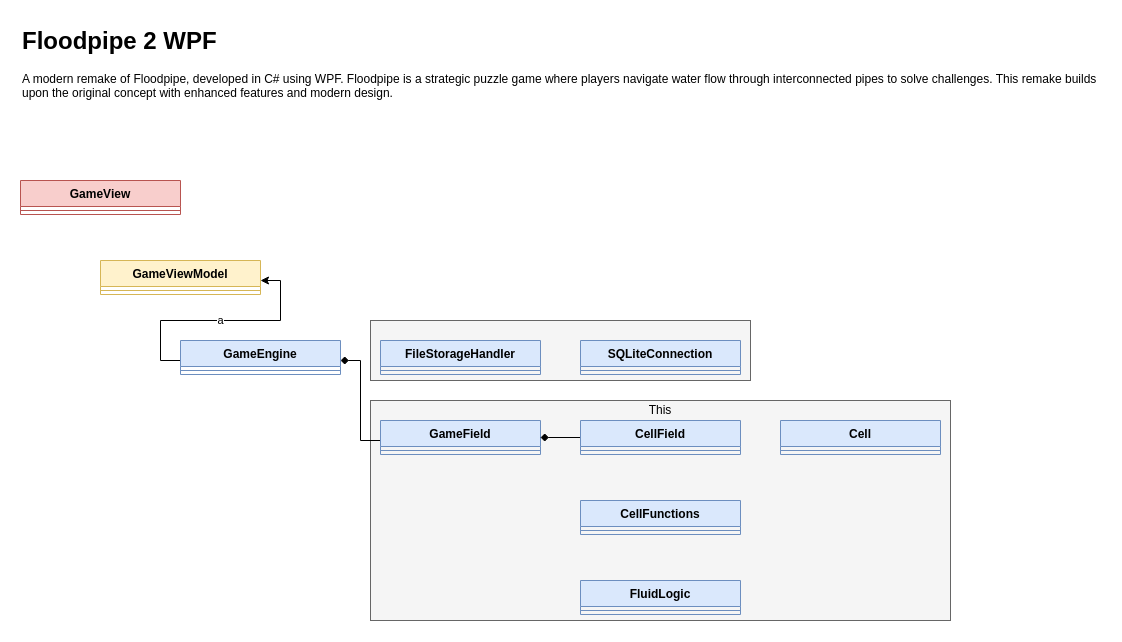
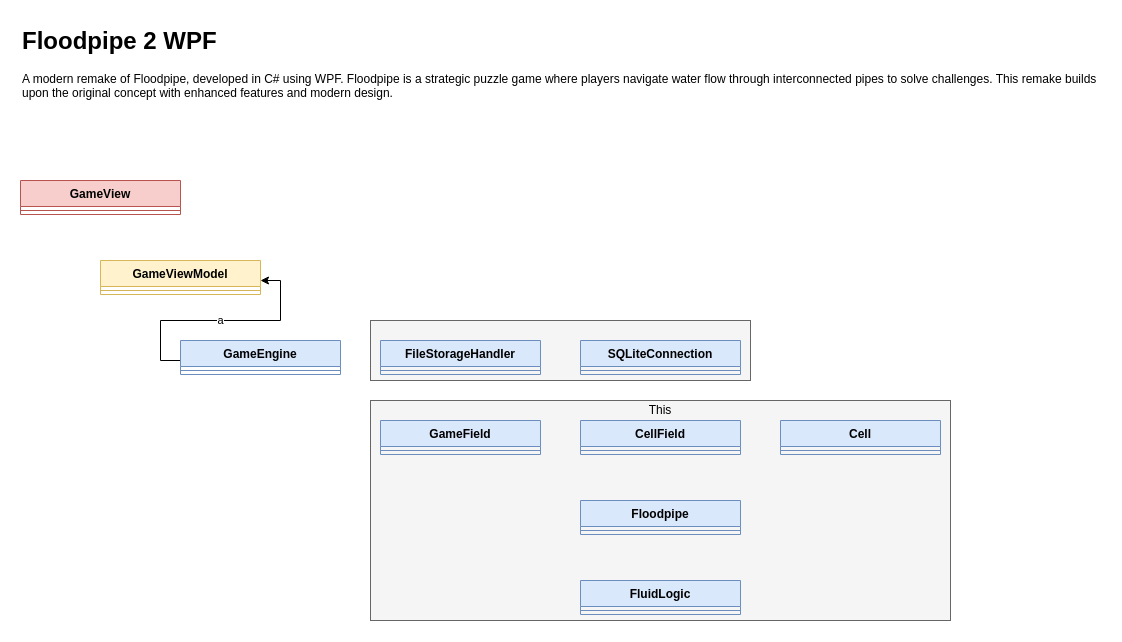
edge "GameField" -> "GameEngine": removed
edge "CellField" -> "GameField": removed
node "CellFunctions": label "CellFunctions" -> "Floodpipe"
